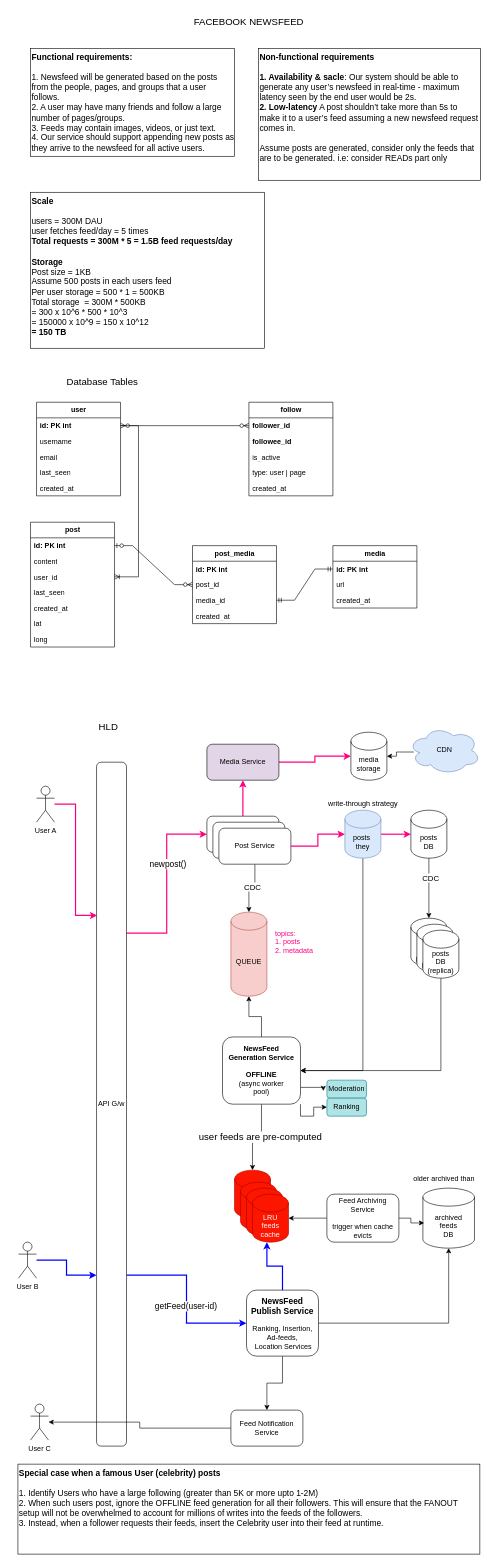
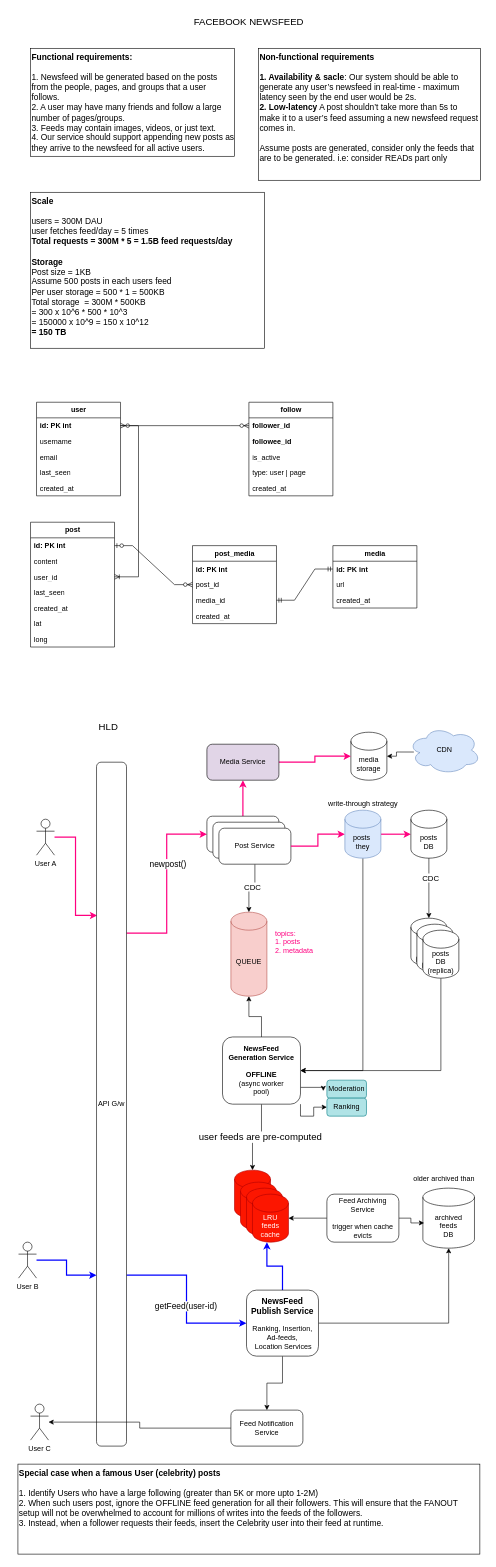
node "Database Tables": removed
node "User A": moved (45, 804) -> (45, 837)
